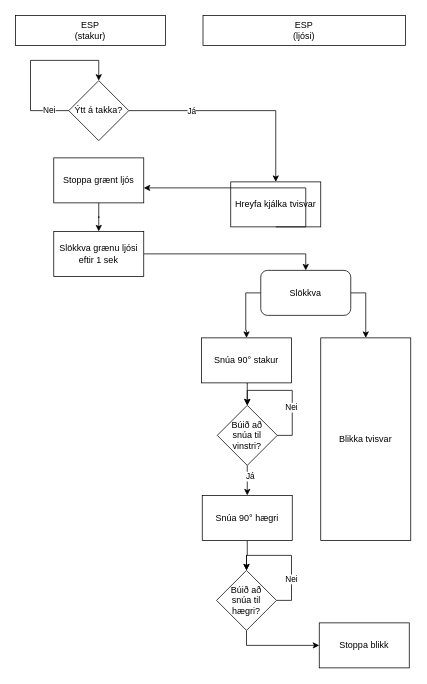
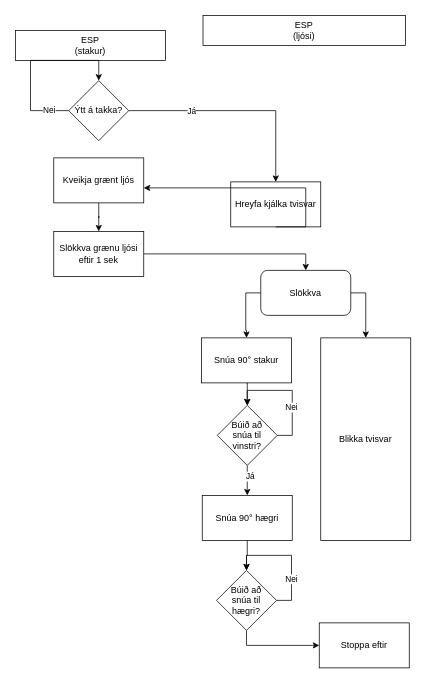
node "ESP (stakur)": moved (90, 30) -> (90, 45)
node "Stoppa grænt ljós": label "Stoppa grænt ljós" -> "Kveikja grænt ljós"
node "Stoppa blikk": label "Stoppa blikk" -> "Stoppa eftir"
